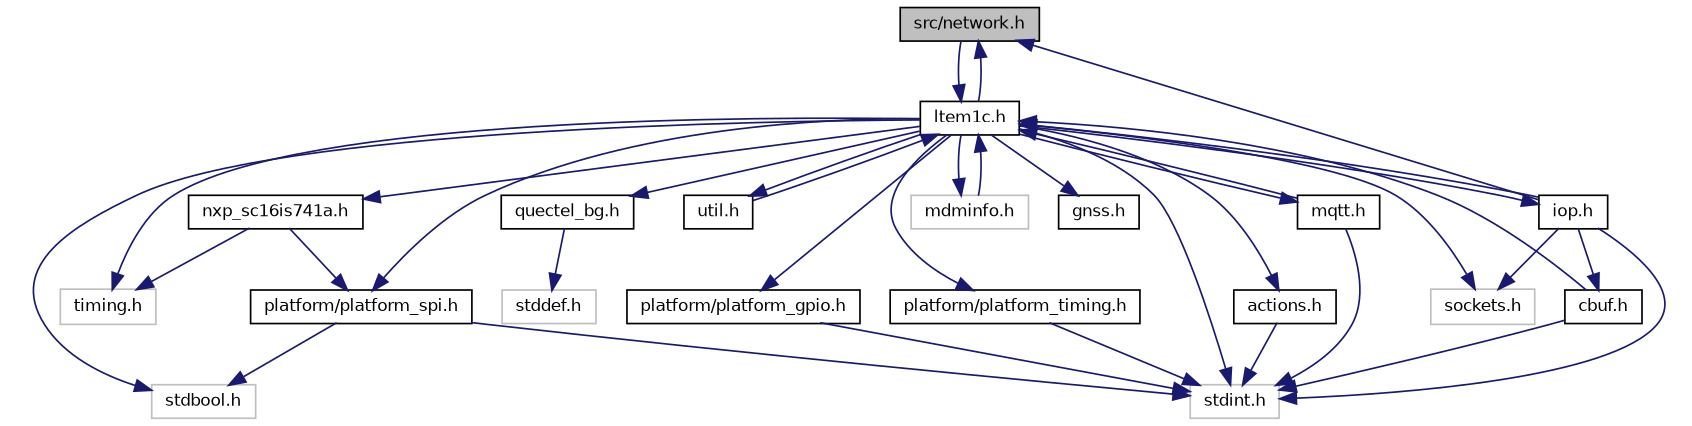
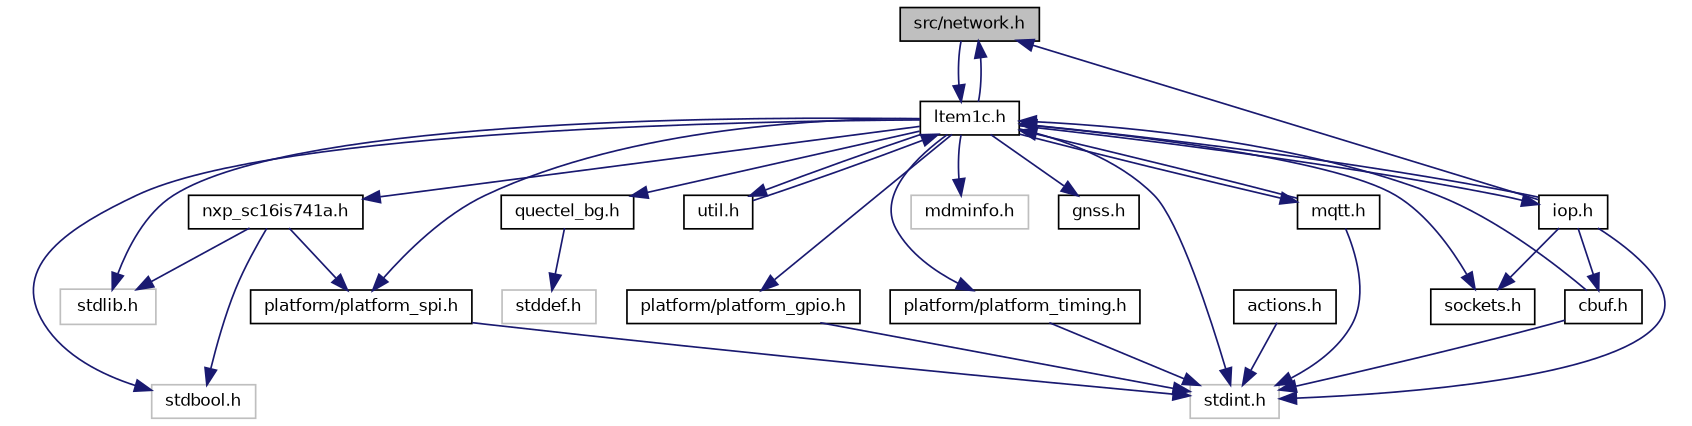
edge "mdminfo.h" -> "ltem1c.h": removed
edge "ltem1c.h" -> "actions.h": removed
node "timing.h": label "timing.h" -> "stdlib.h"
node "sockets.h": color grey75 -> black
edge "platform/platform_spi.h" -> "stdbool.h": now "nxp_sc16is741a.h" -> "stdbool.h"
